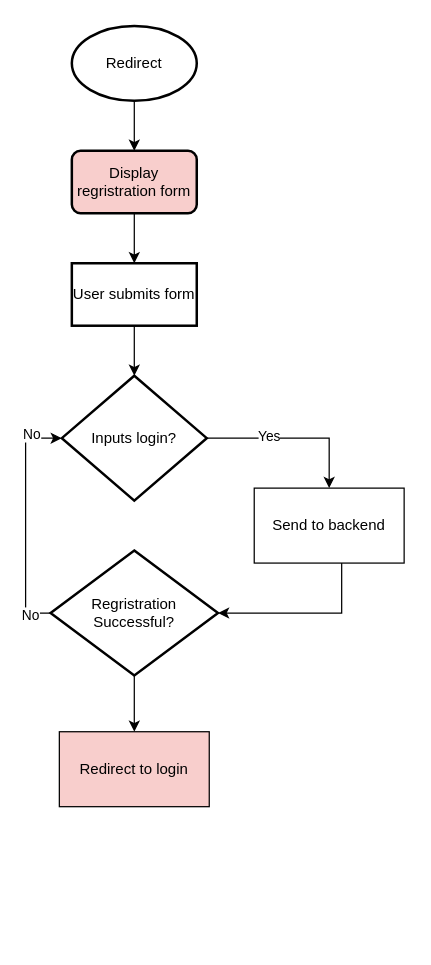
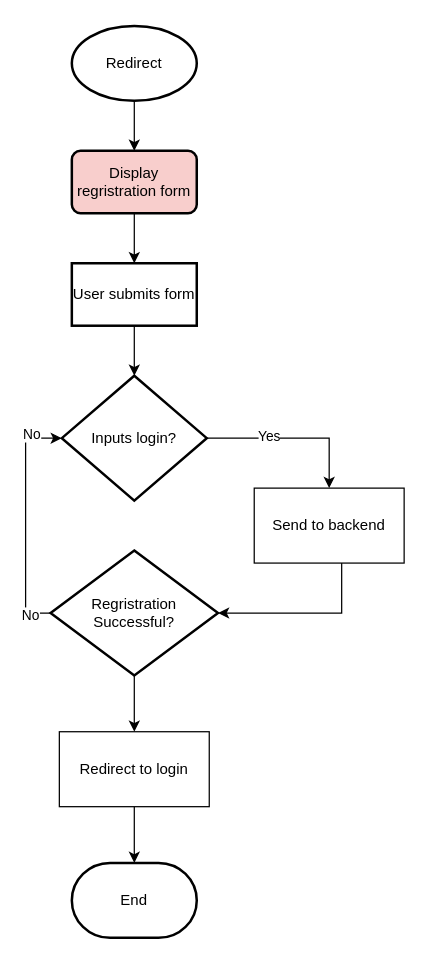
node "Redirect to login": fillcolor #f8cecc -> #ffffff
edge "Redirect to login" -> "End": added
node "End": added
